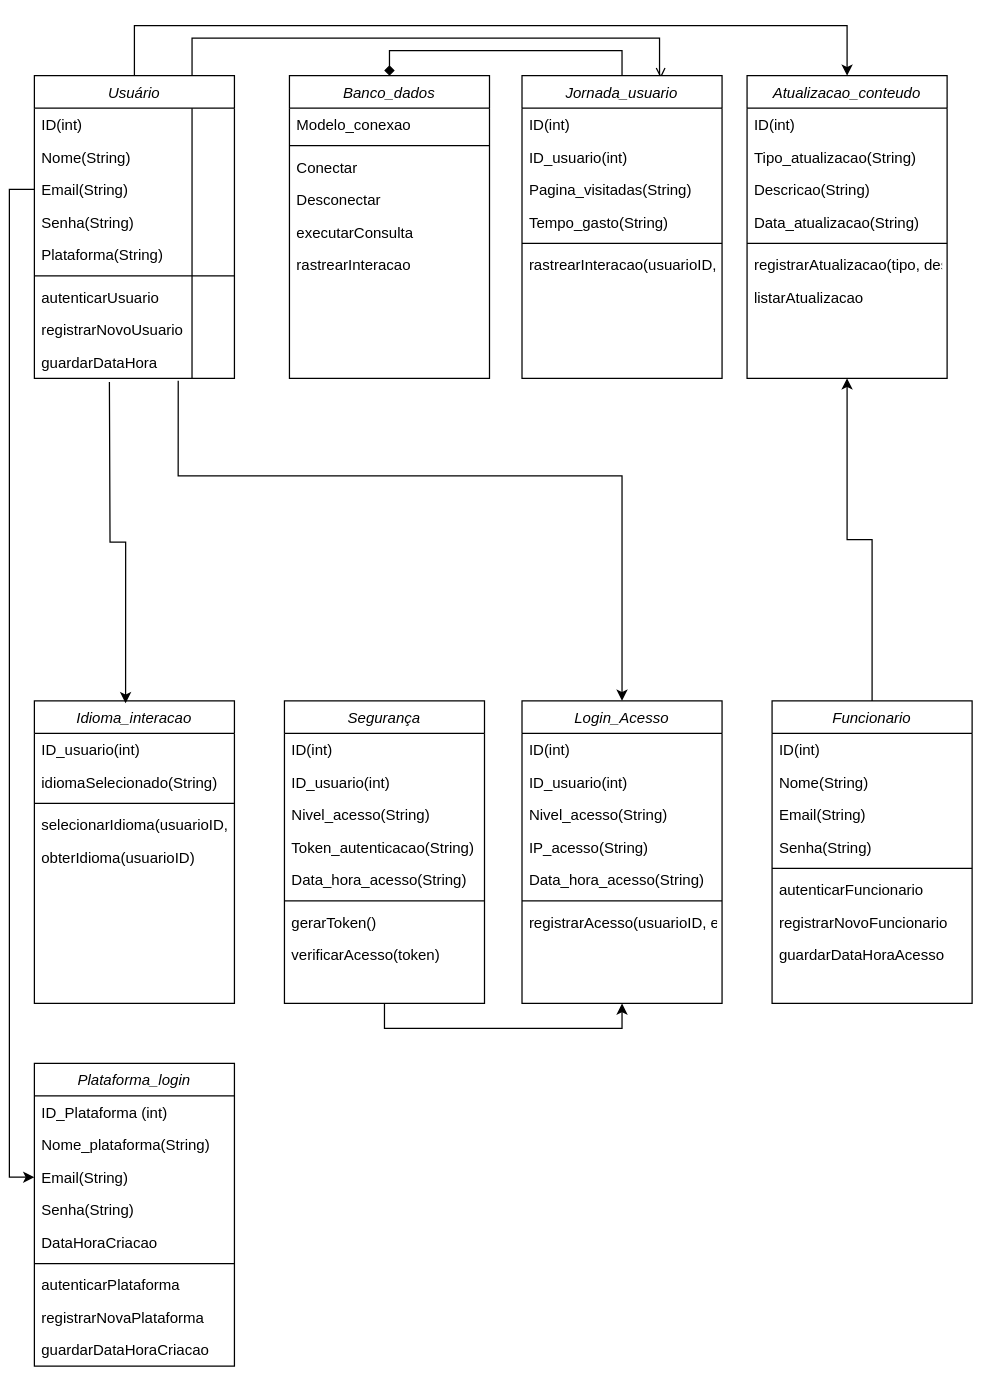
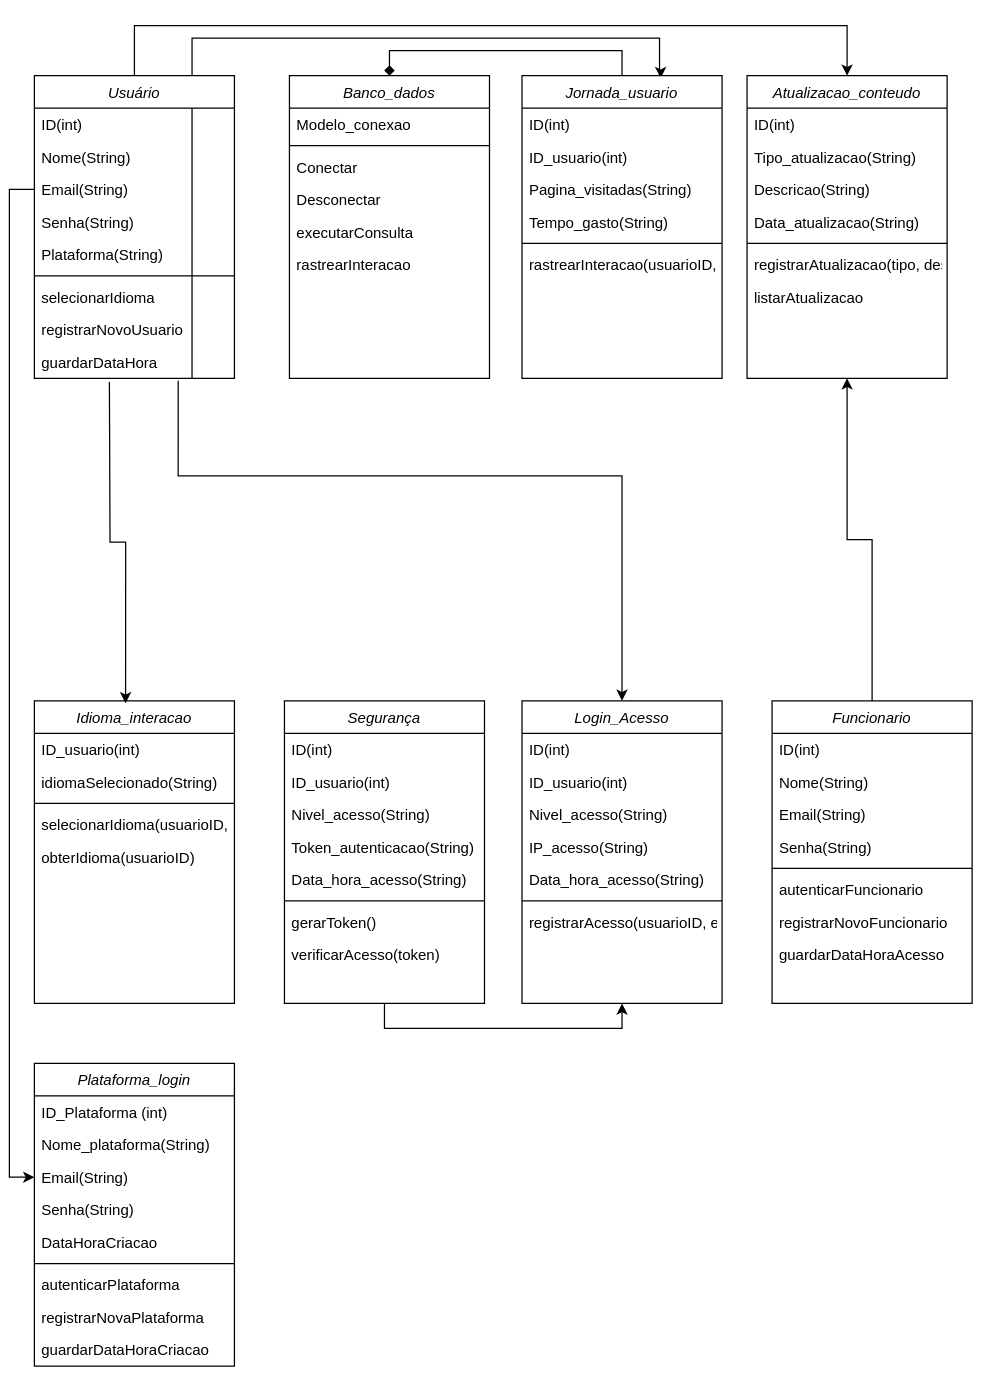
edge "guardarDataHora" -> "Jornada_usuario": arrowhead open -> classic
node "autenticarUsuario": label "autenticarUsuario" -> "selecionarIdioma"
